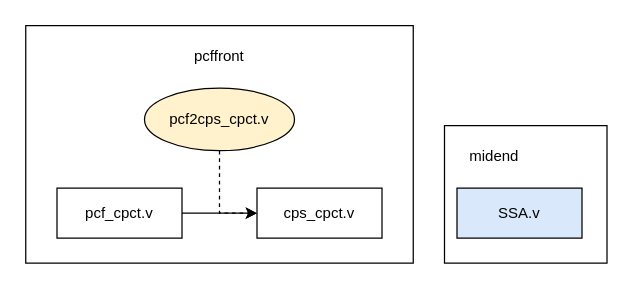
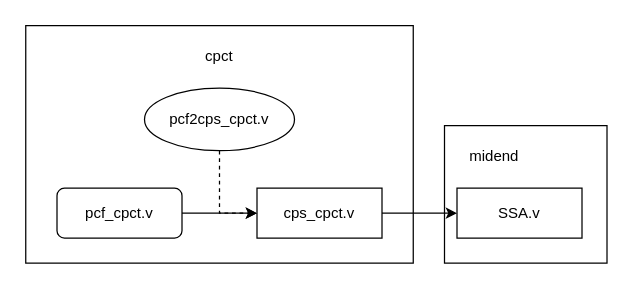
node "pcffront": label "pcffront" -> "cpct"
node "pcf2cps_cpct.v": fillcolor #fff2cc -> #ffffff
node "pcf_cpct.v": shape rectangle -> rounded rectangle
edge "cps_cpct.v" -> "SSA.v": added
node "SSA.v": fillcolor #dae8fc -> #ffffff
